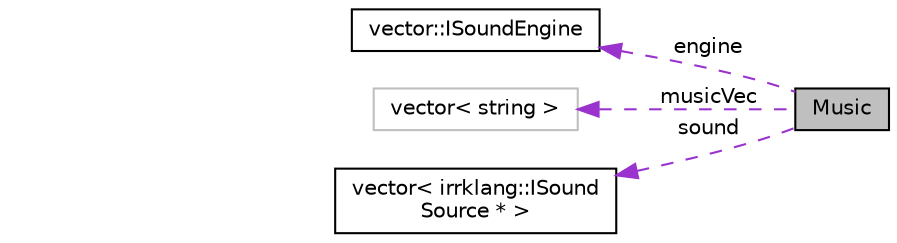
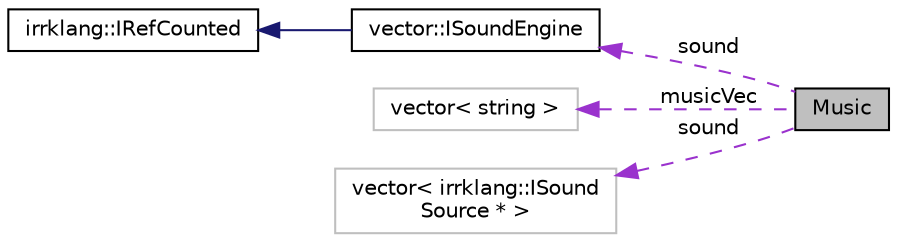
node "irrklang::IRefCounted": added
edge "Music" -> "vector::ISoundEngine": label " engine" -> " sound"
node "vector< irrklang::ISound Source * >": color black -> grey75
